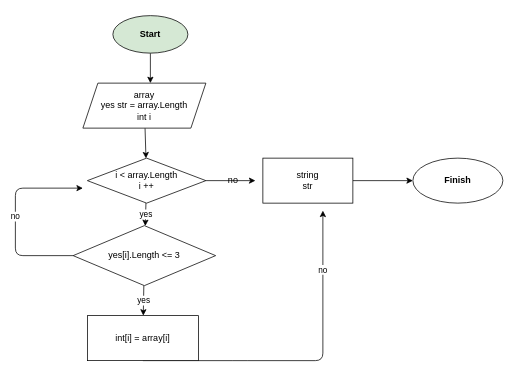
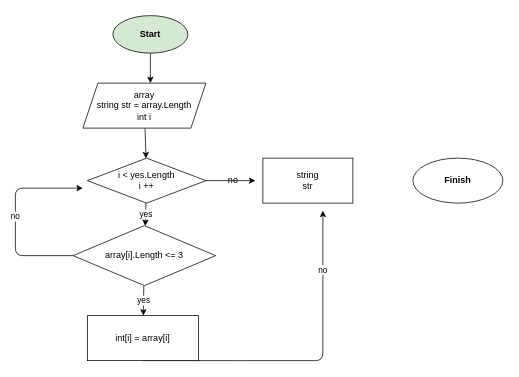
node "array yes str = array.Length int i": label "array yes str = array.Length int i" -> "array string str = array.Length int i"
node "i < array.Length i ++": label "i < array.Length i ++" -> "i < yes.Length i ++"
edge "string str" -> "Finish": removed
node "yes[i].Length <= 3": label "yes[i].Length <= 3" -> "array[i].Length <= 3"
